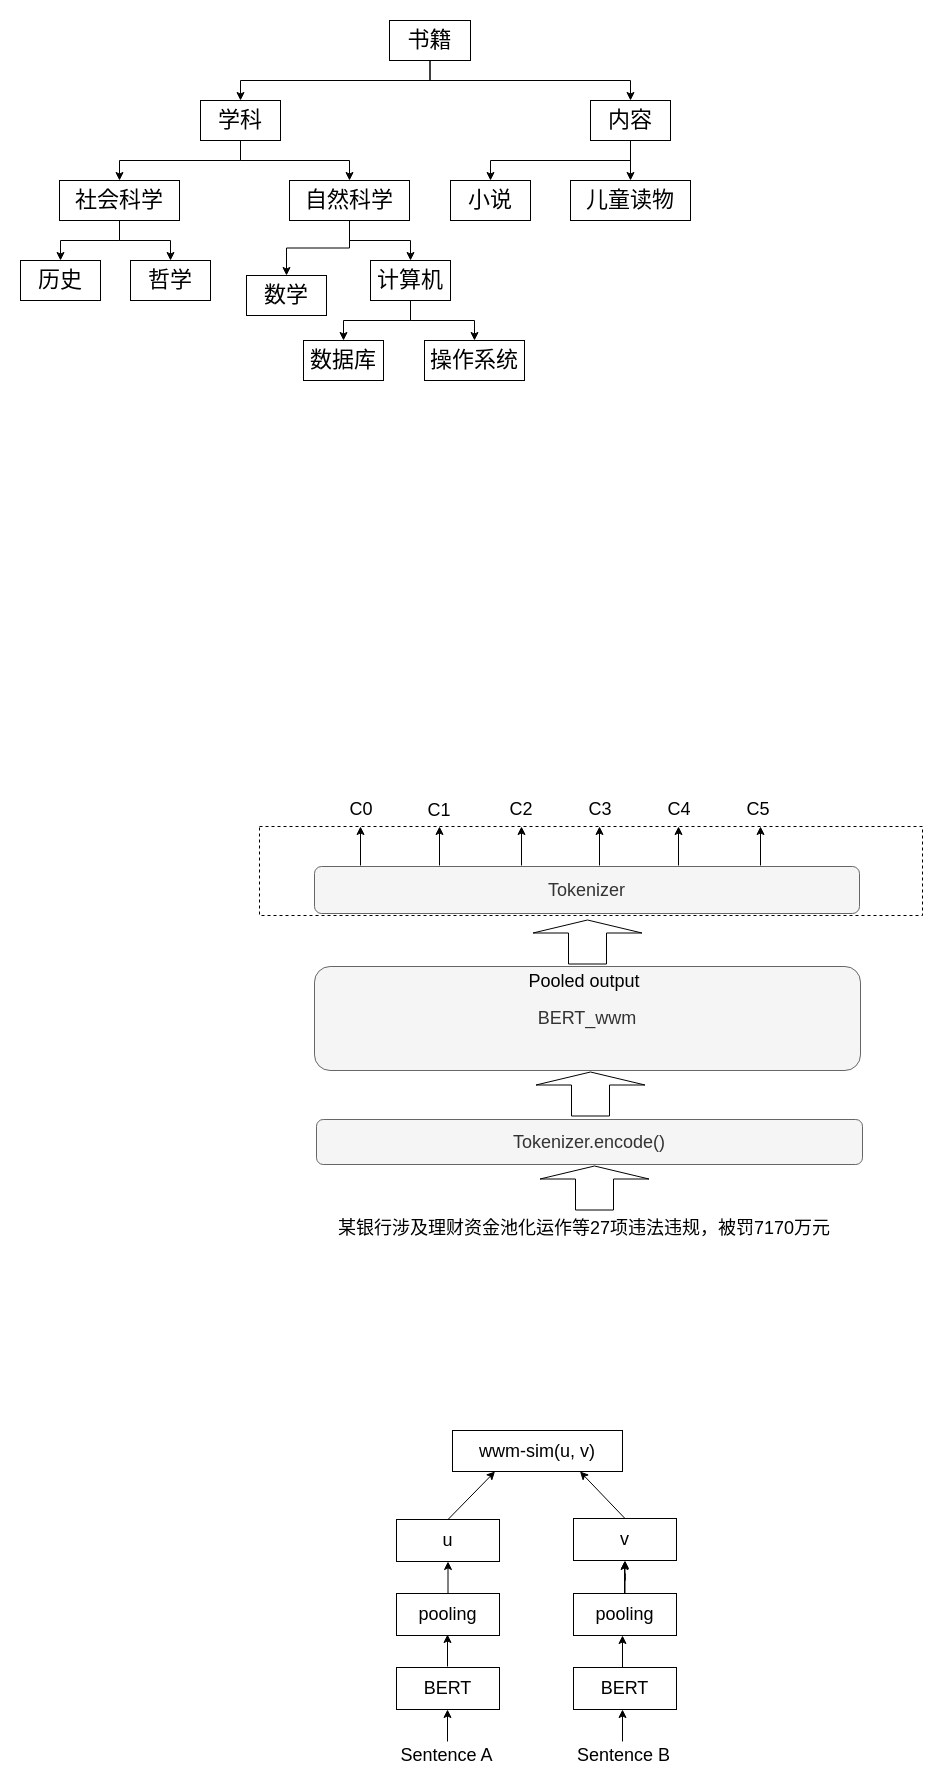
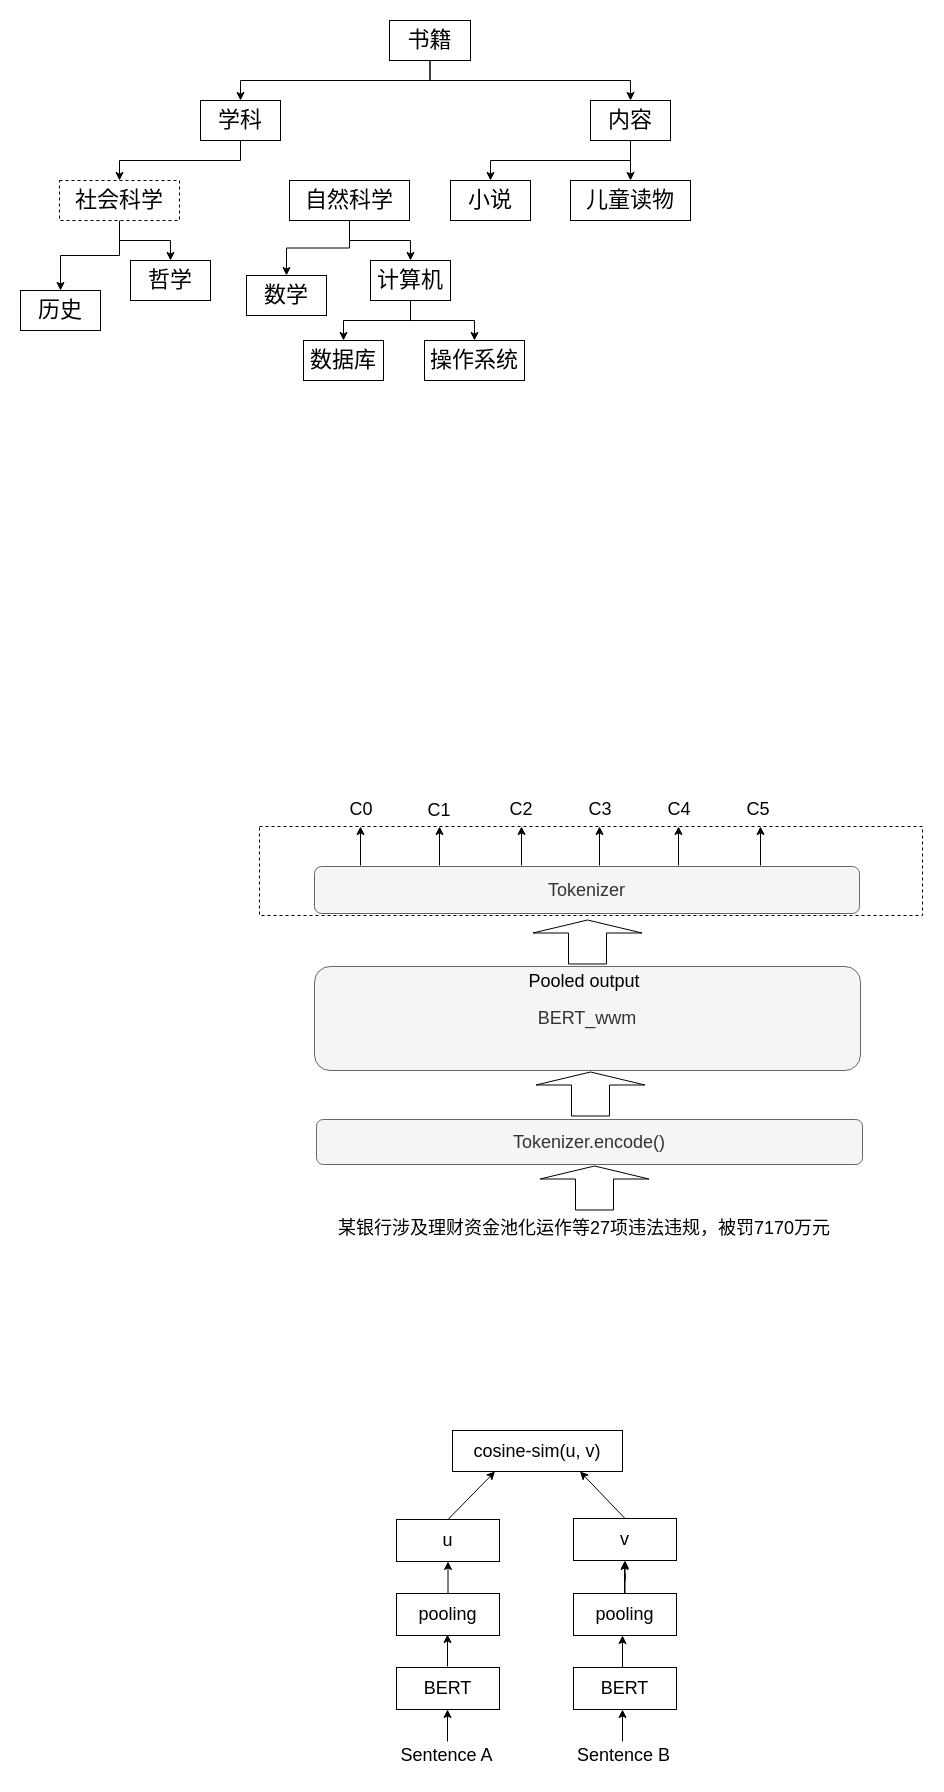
edge "学科" -> "自然科学": removed
node "社会科学": style solid -> dashed
node "历史": moved (61, 281) -> (61, 311)
node "wwm-sim(u, v)": label "wwm-sim(u, v)" -> "cosine-sim(u, v)"
